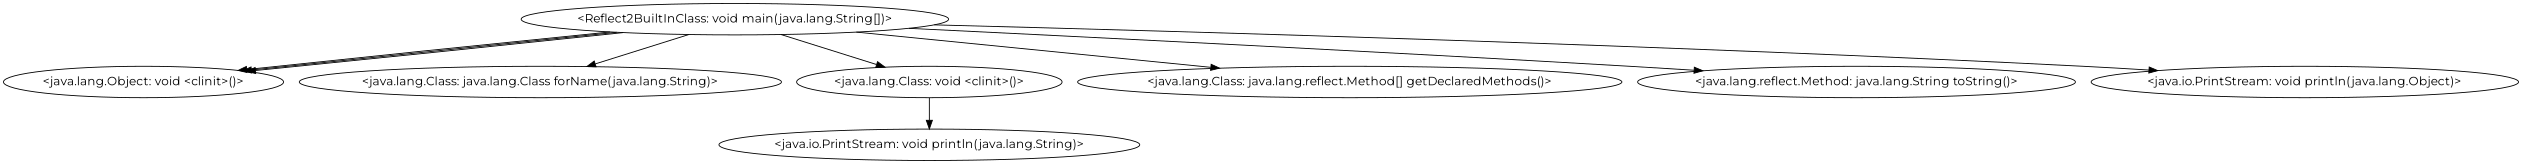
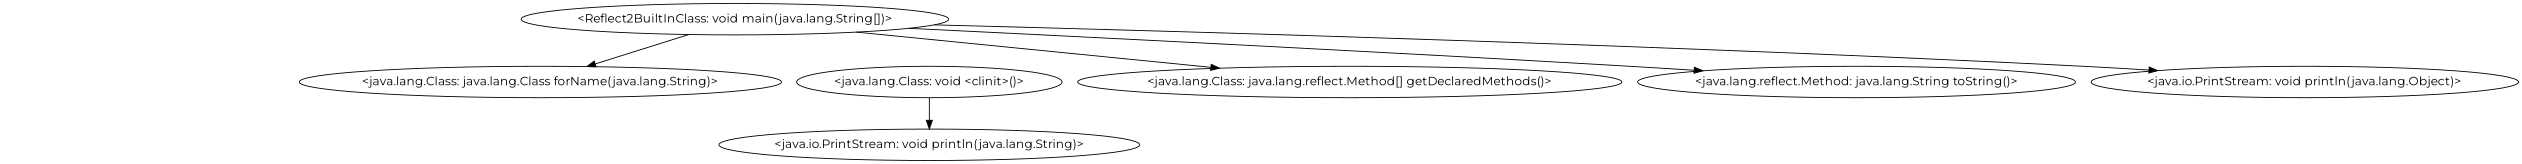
edge "<Reflect2BuiltInClass: void main(java.lang.String[])>" -> "<java.lang.Class: void <clinit>()>": removed
node "<java.lang.Object: void <clinit>()>": removed
